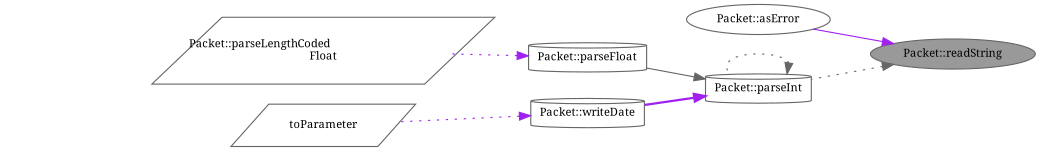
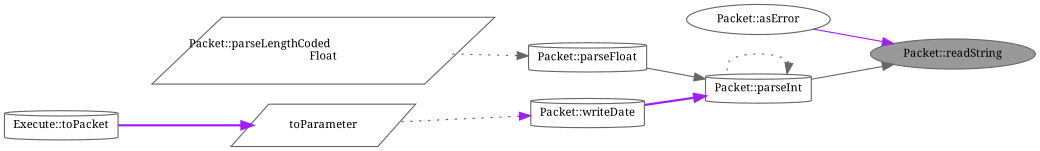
edge "Packet::parseLengthCoded Float" -> "Packet::parseFloat": color purple -> gray40
edge "Packet::parseInt" -> "Packet::readString": style dotted -> solid
node "Execute::toPacket": added
